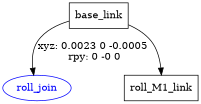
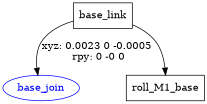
node "roll_join": label "roll_join" -> "base_join"
node "roll_M1_link": label "roll_M1_link" -> "roll_M1_base"
